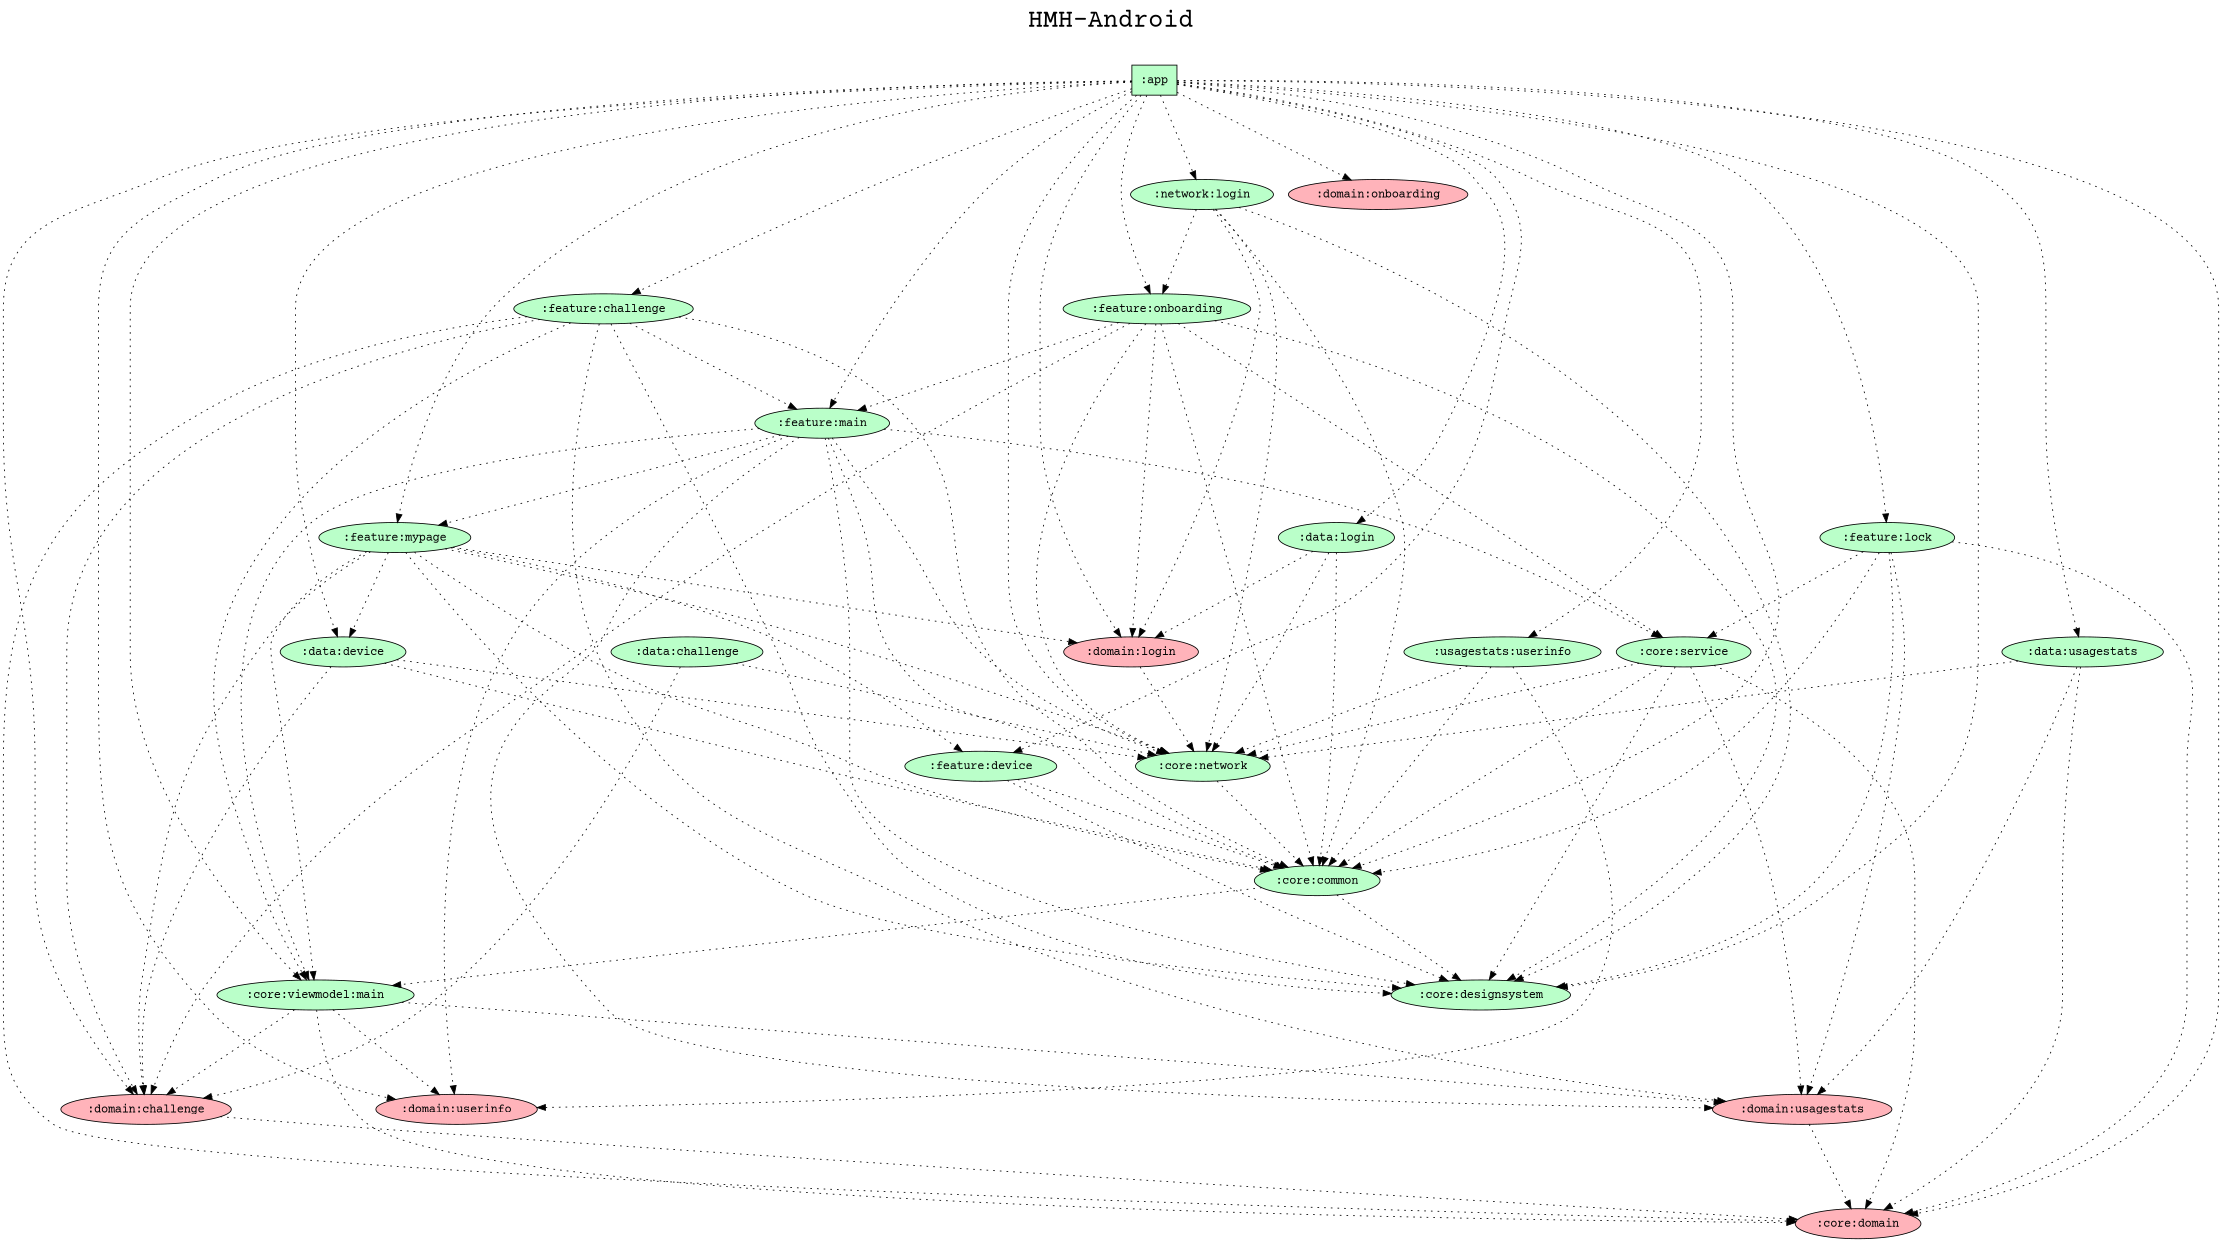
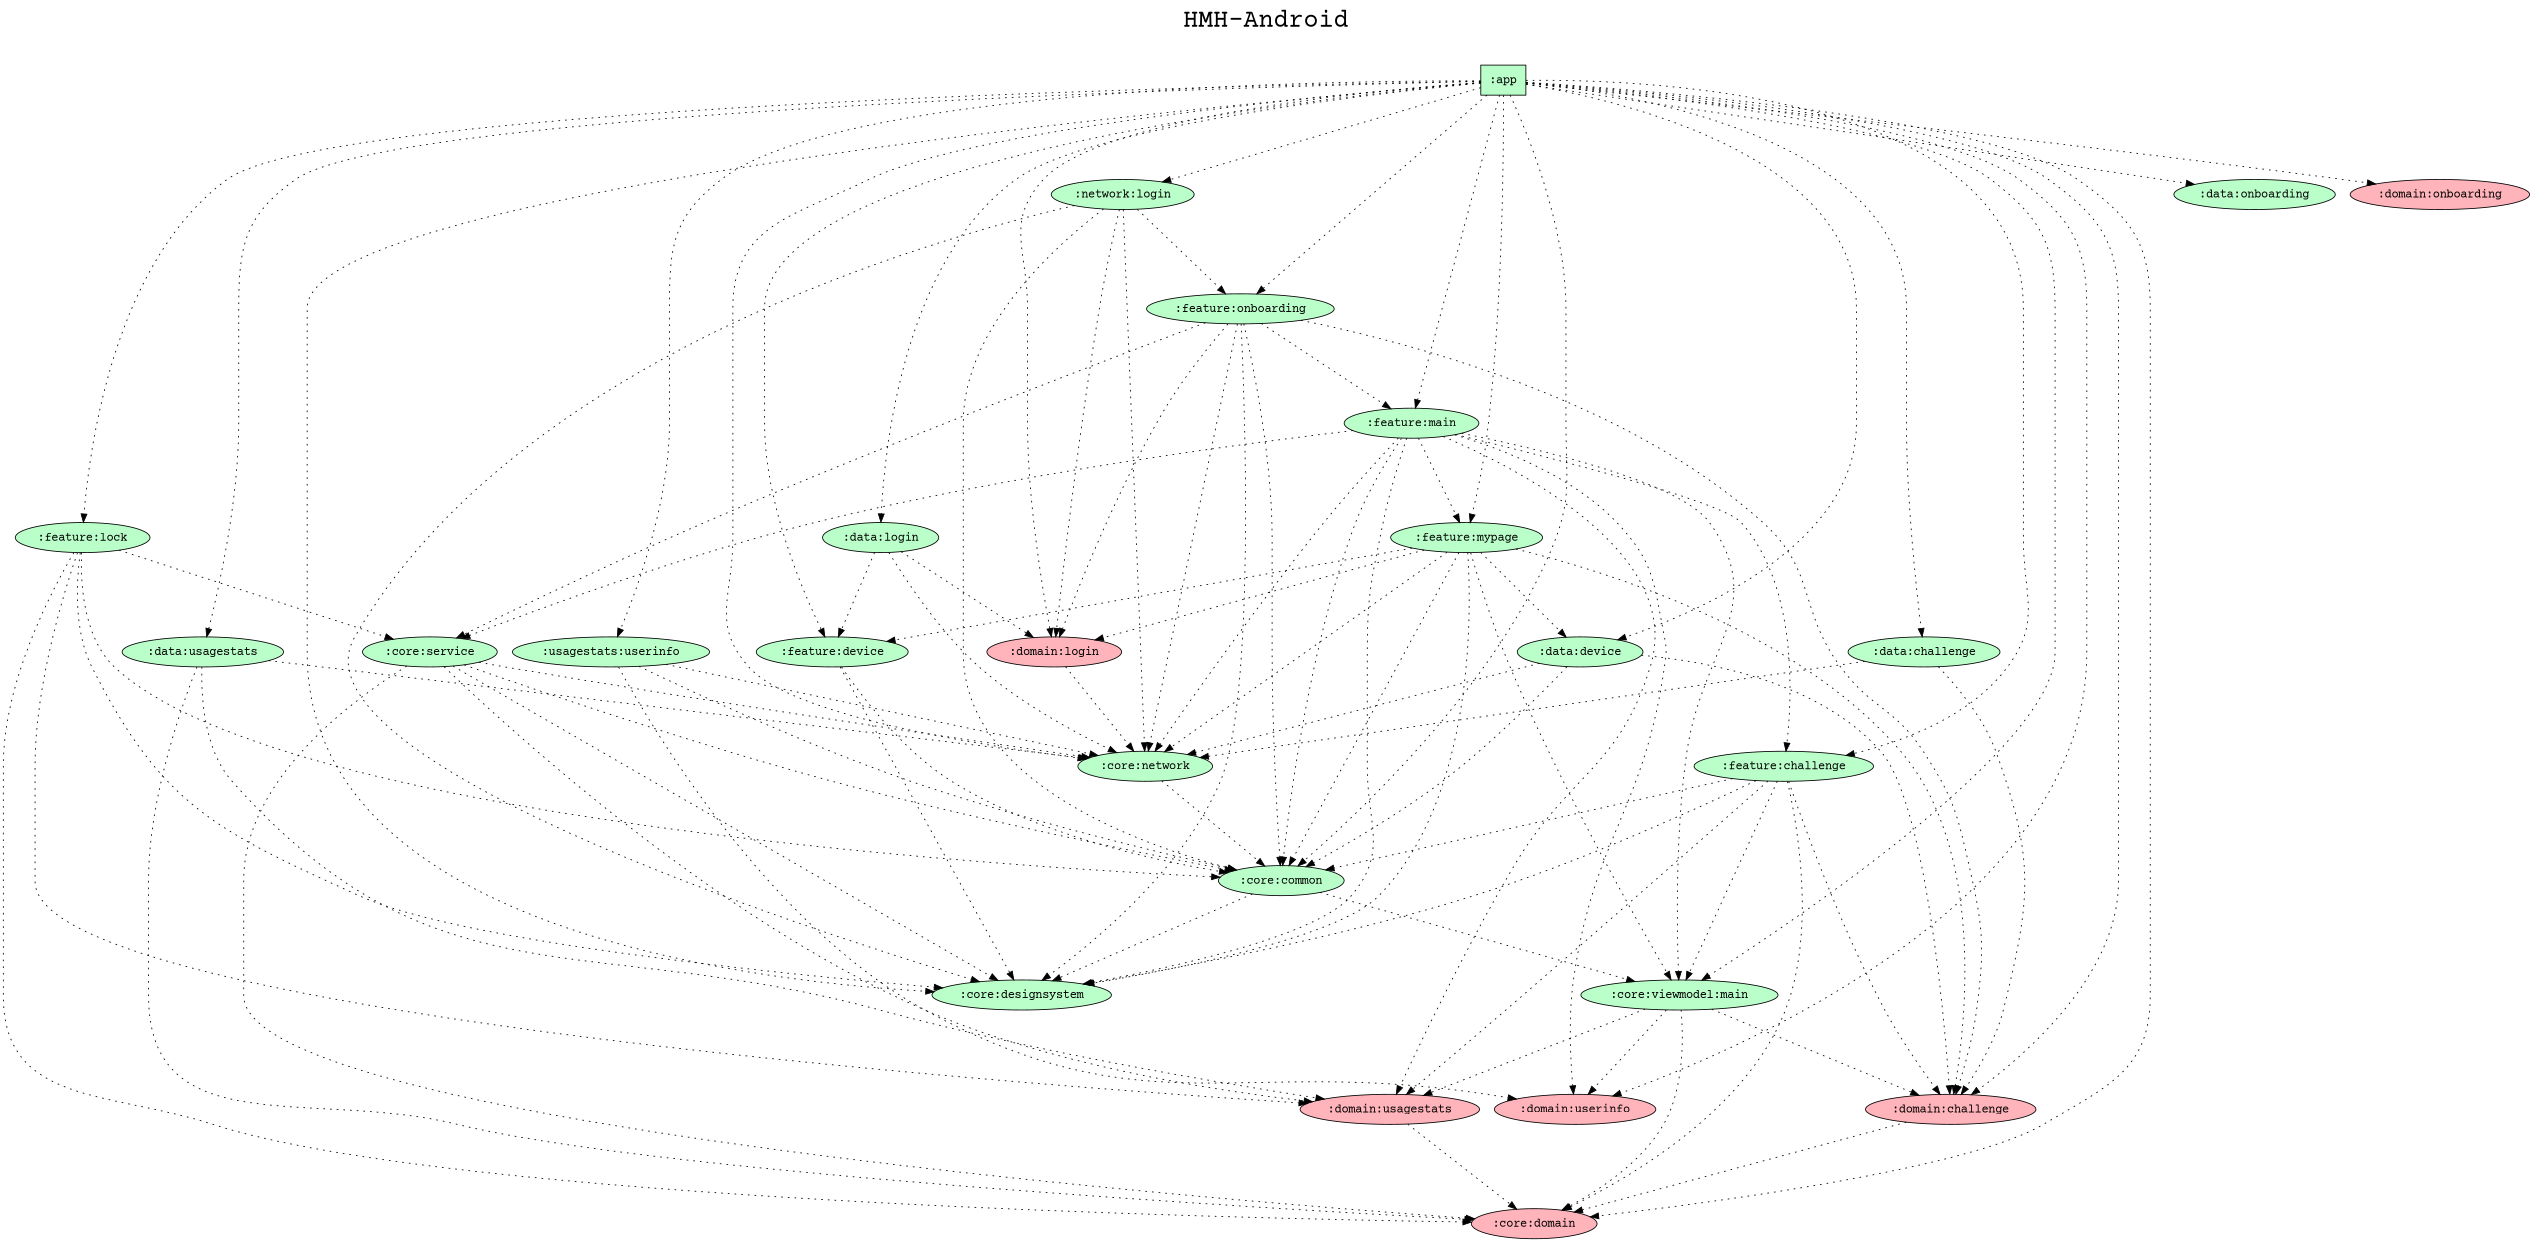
node ":data:onboarding": added
edge ":app" -> ":data:challenge": added
edge ":feature:challenge" -> ":feature:main": reversed
edge ":data:login" -> ":core:common": now ":data:login" -> ":feature:device"
